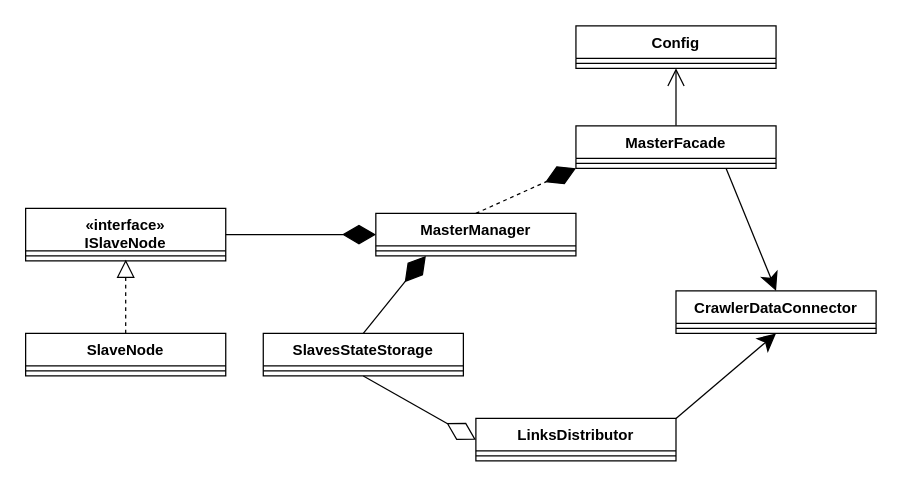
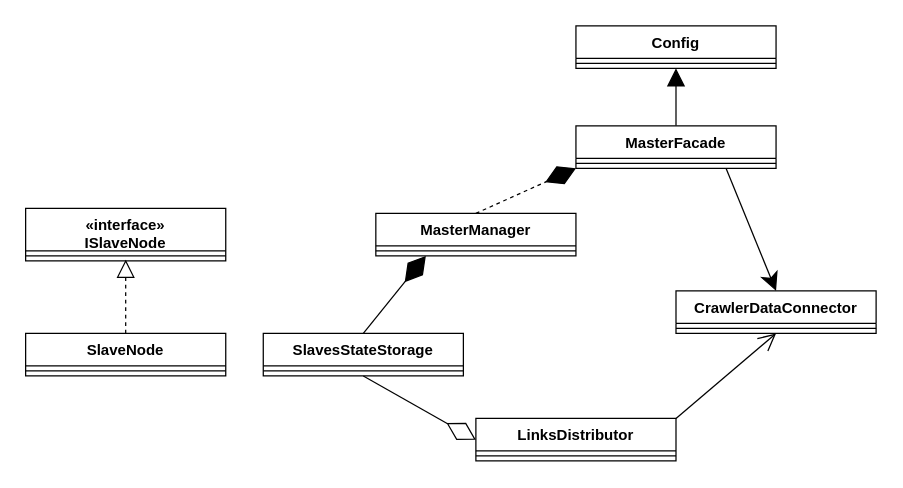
edge "MasterFacade" -> "Config": arrowhead open -> block
edge "«interface» ISlaveNode" -> "MasterManager": removed
edge "LinksDistributor" -> "CrawlerDataConnector": arrowhead classic -> open
